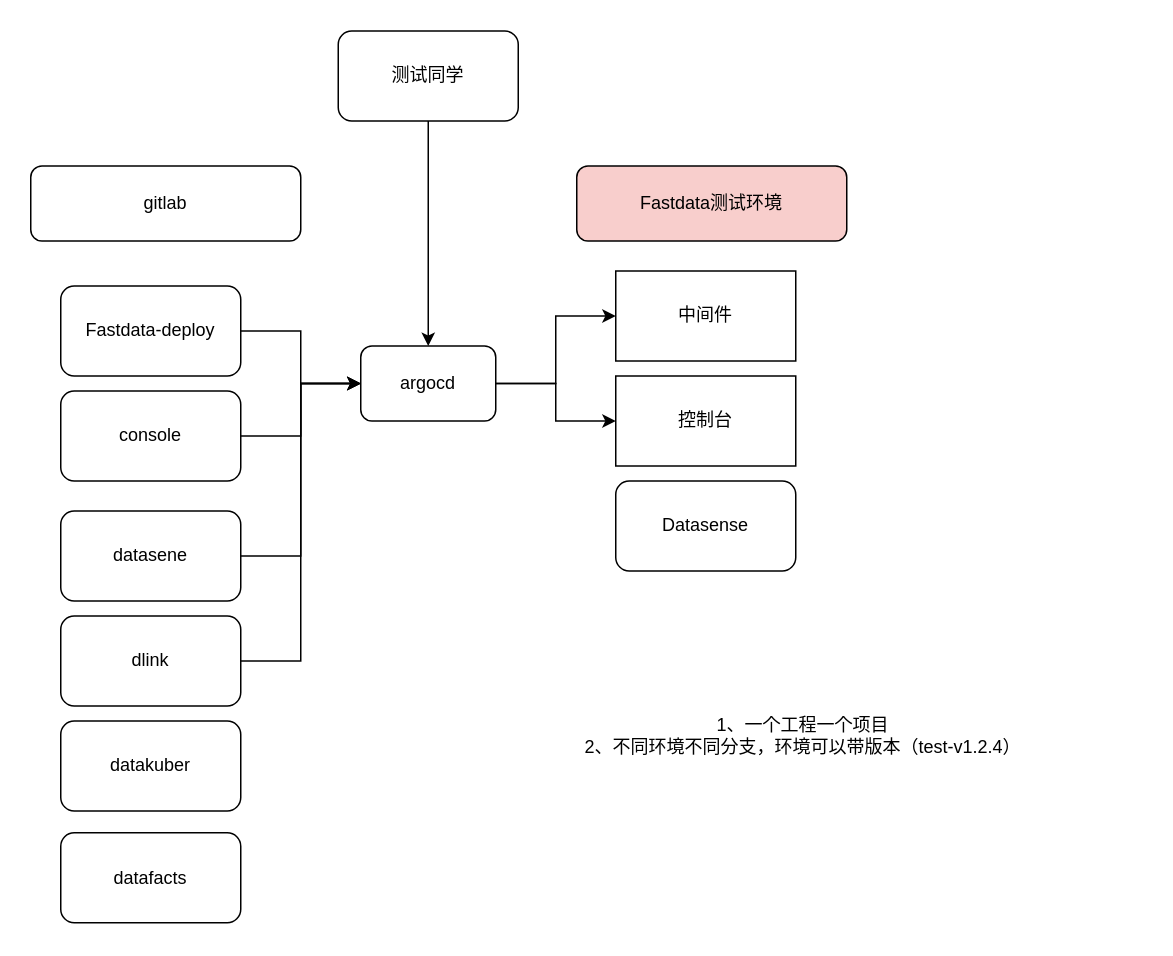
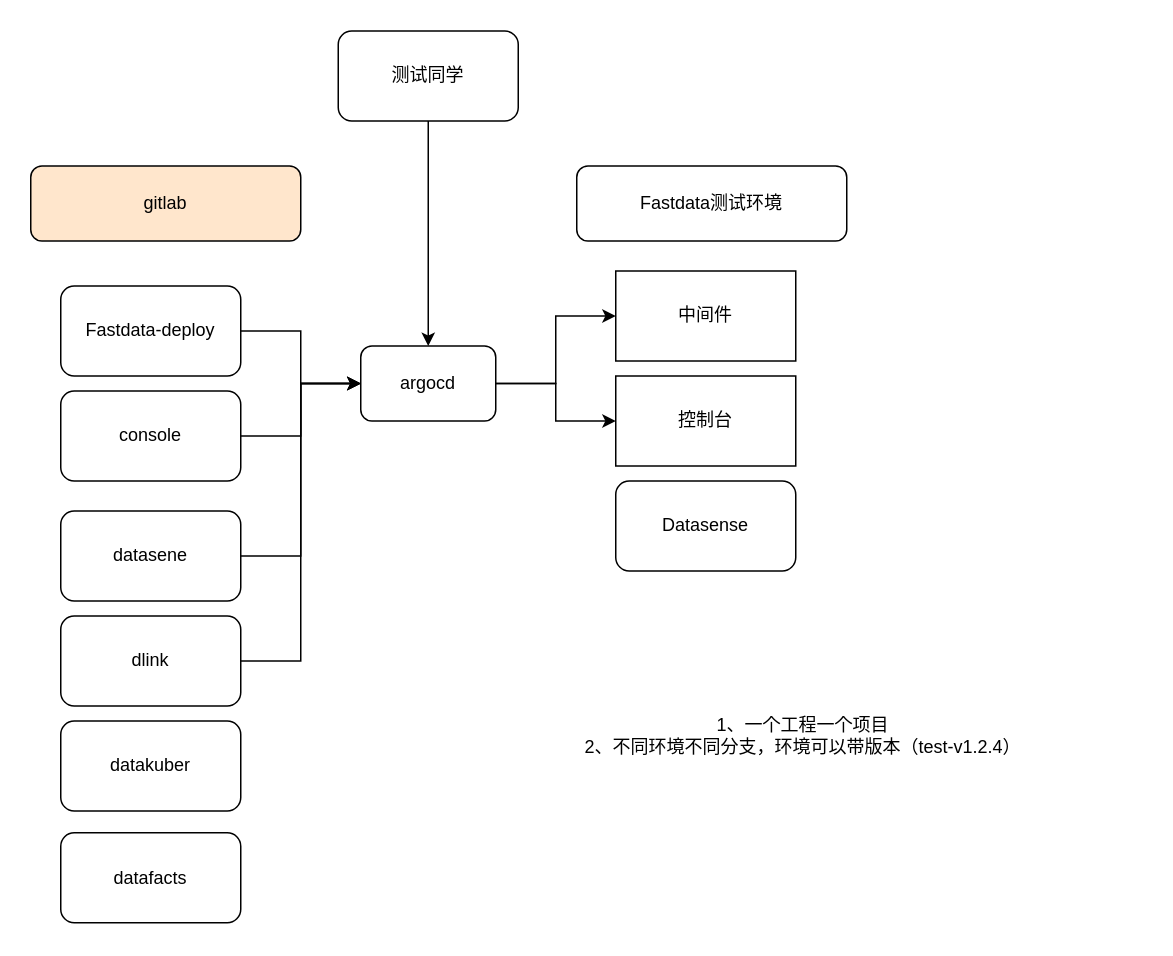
node "gitlab": fillcolor #ffffff -> #ffe6cc
node "Fastdata测试环境": fillcolor #f8cecc -> #ffffff
